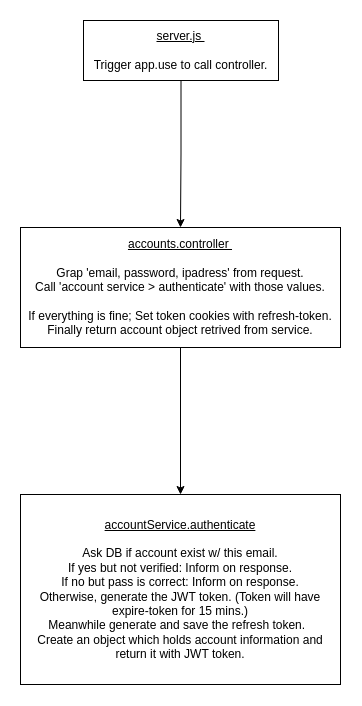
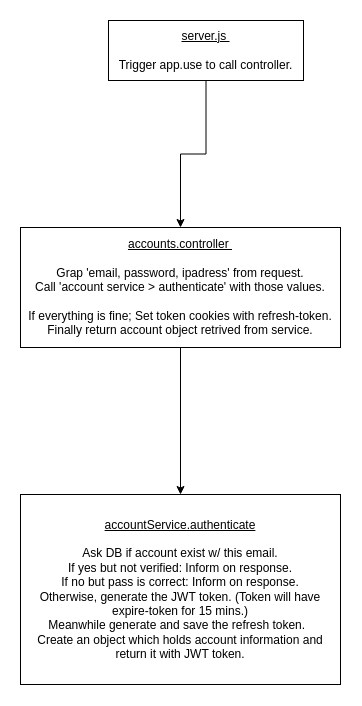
node "server.js Trigger app.use to call controller.": moved (181, 51) -> (206, 51)
